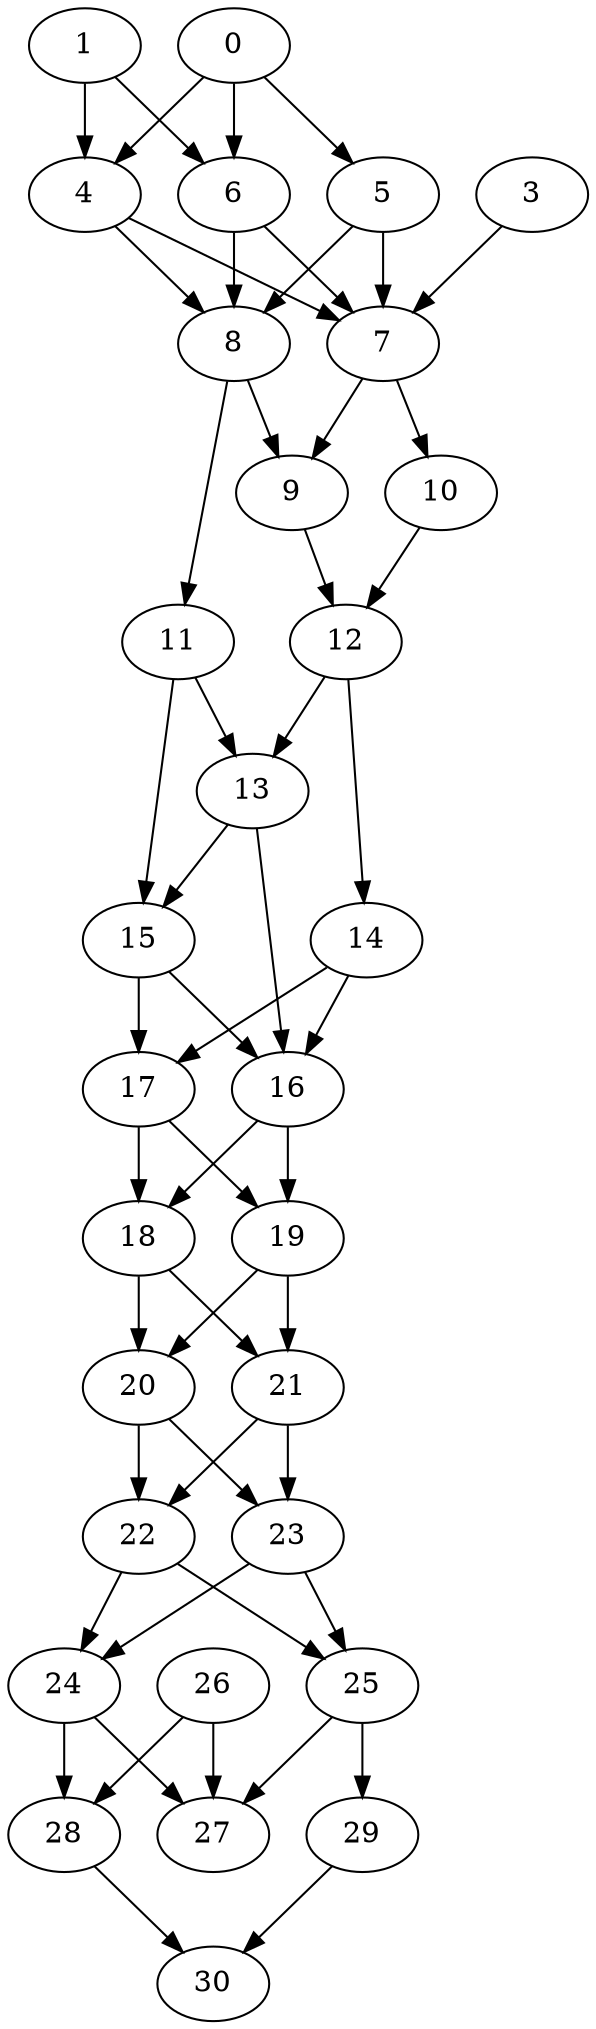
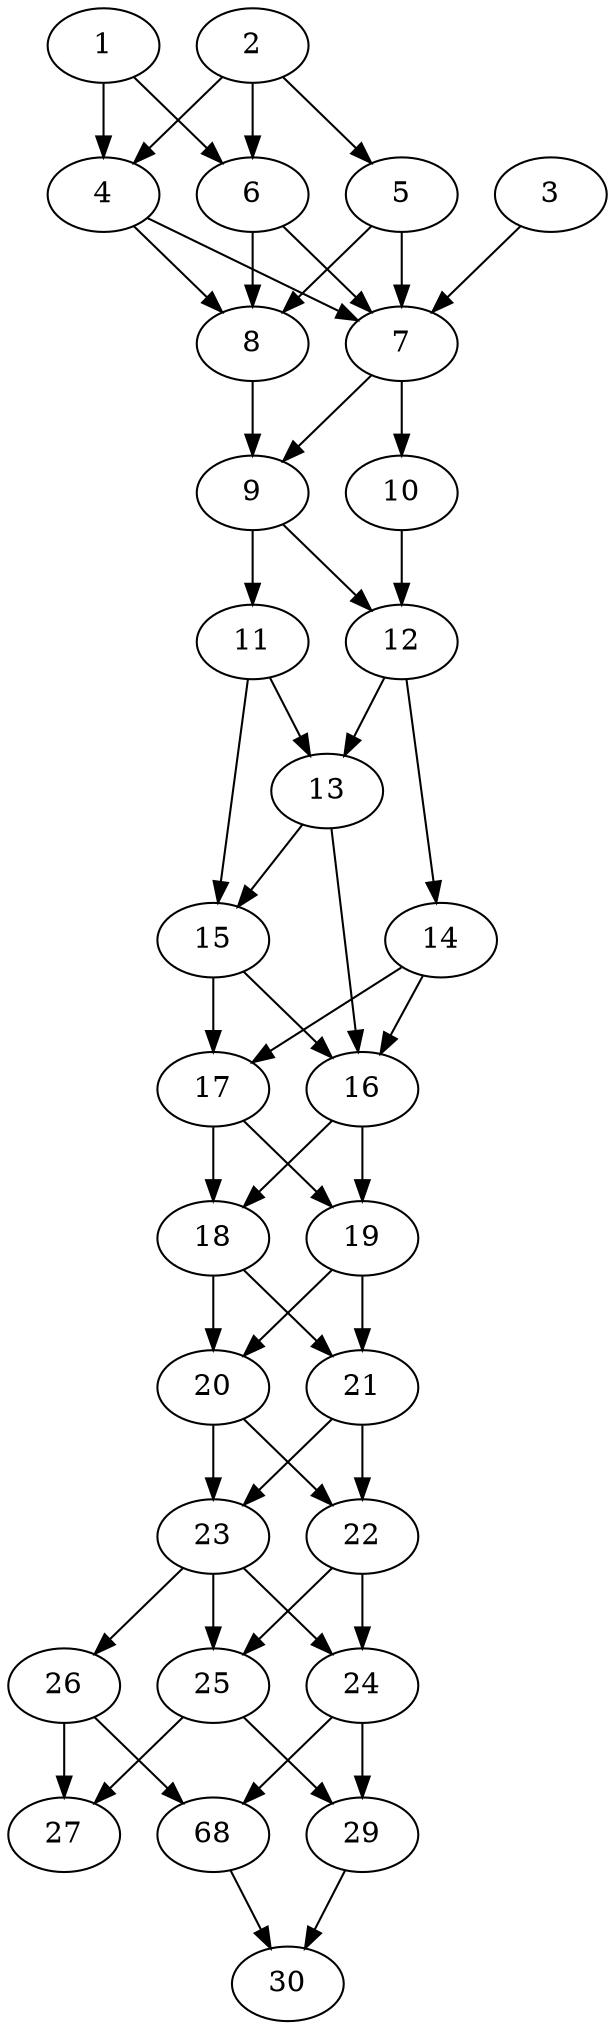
node "0": label "0" -> "2"
edge "8" -> "11": now "9" -> "11"
edge "23" -> "26": added
edge "24" -> "27": now "24" -> "29"
node "28": label "28" -> "68"
